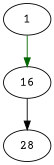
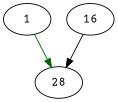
edge "1" -> "16": now "1" -> "28"
